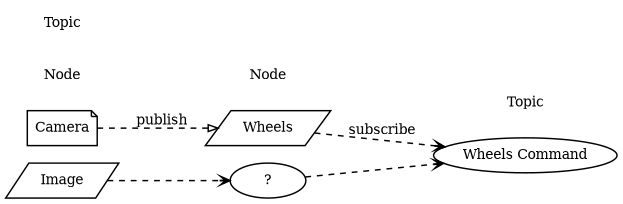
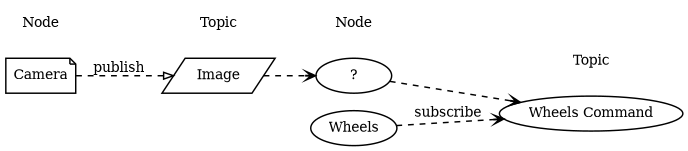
edge "Camera" -> "Wheels": now "Camera" -> "Image"
node "Wheels": shape parallelogram -> ellipse
